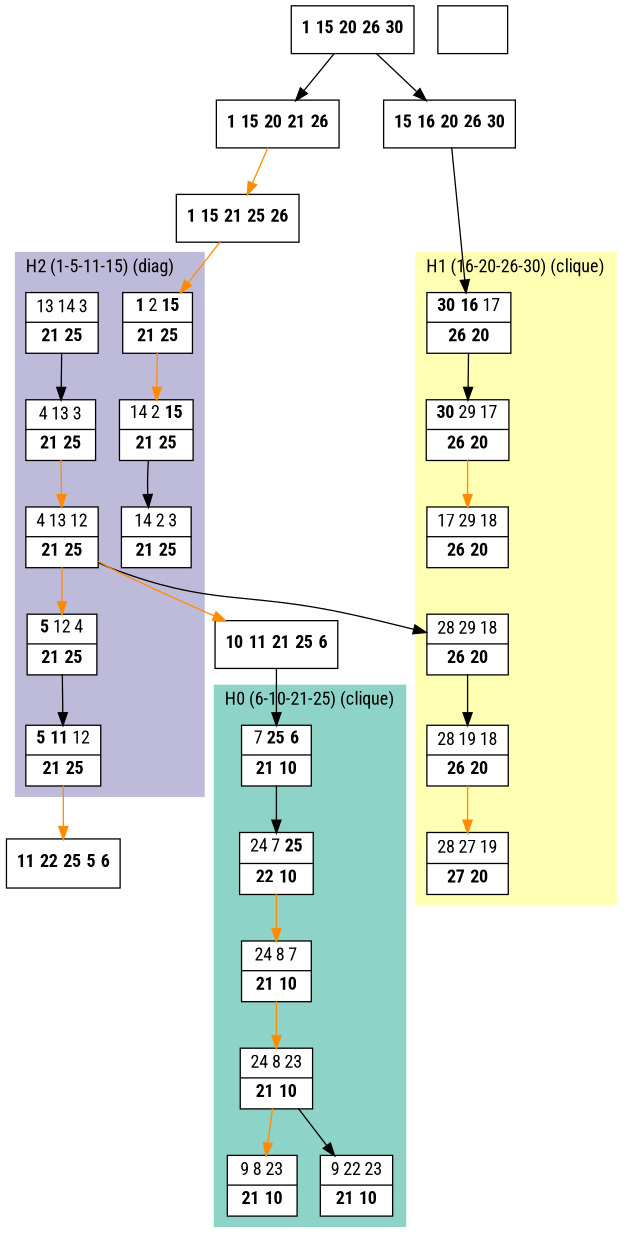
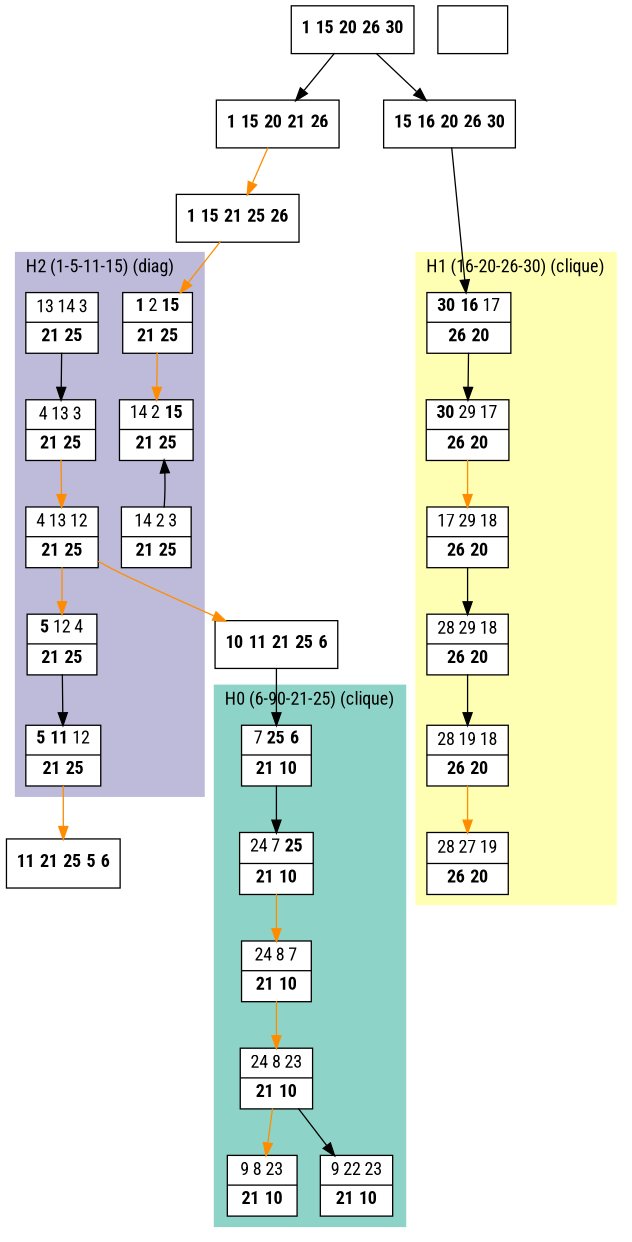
edge "14 2" -> "14 2 3": reversed
edge "4 13 12" -> "28 29 18": now "17 29 18" -> "28 29 18"
cluster "H0 (6-10-21-25) (clique)": label "H0 (6-10-21-25) (clique)" -> "H0 (6-90-21-25) (clique)"
node "11": text "22" -> "21"
node "24 7": text "22" -> "21"
node "28 27 19": text "27" -> "26"
